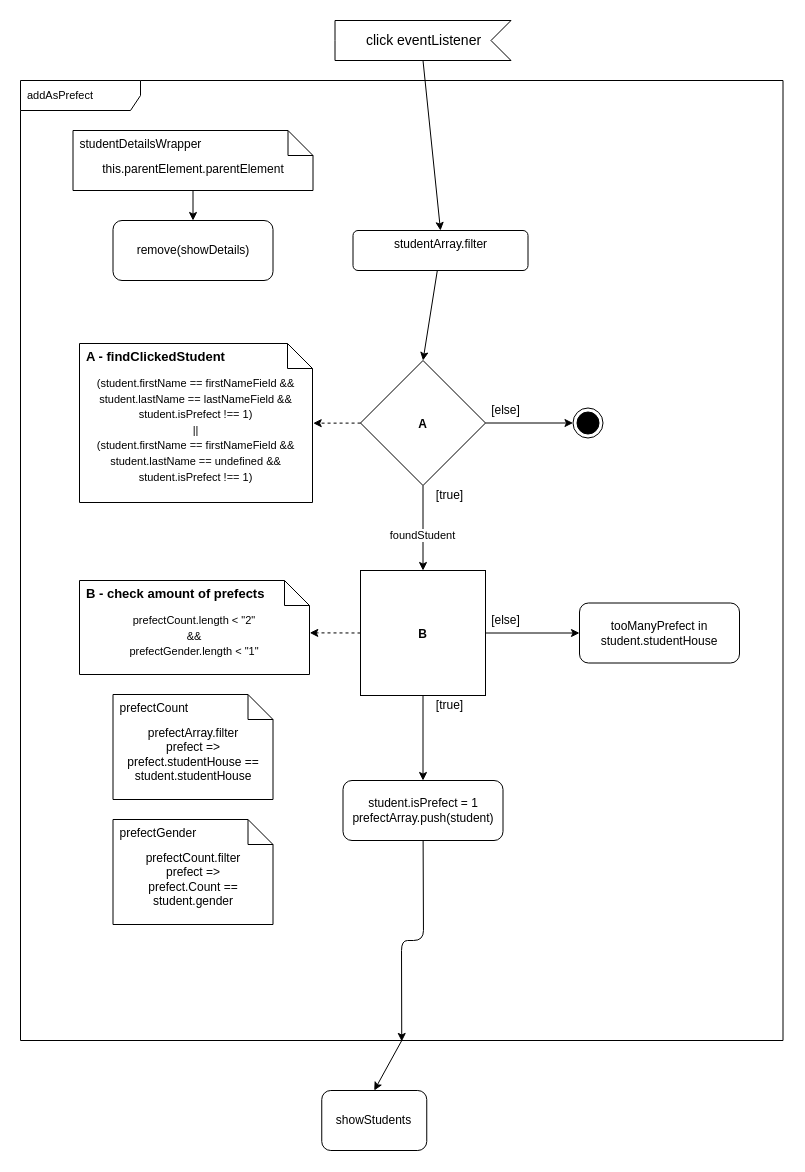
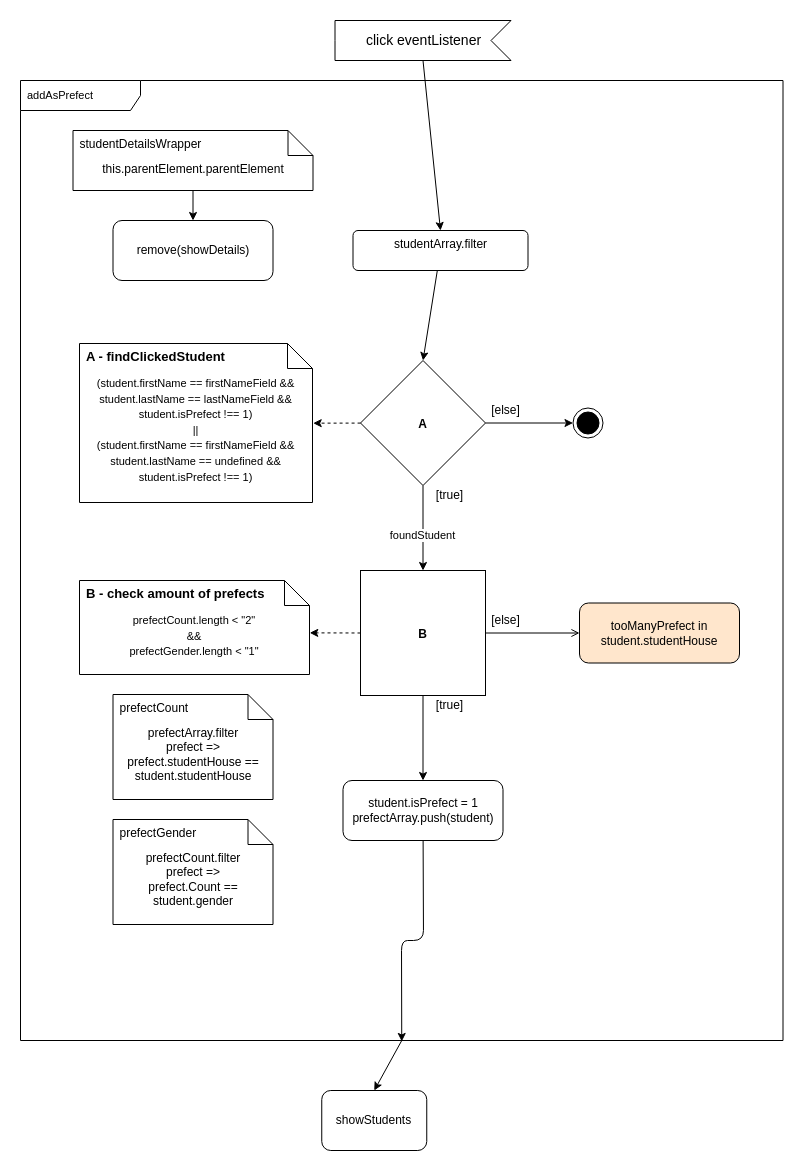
edge "B" -> "tooManyPrefect in student.studentHouse": arrowhead classic -> open
node "tooManyPrefect in student.studentHouse": fillcolor #ffffff -> #ffe6cc
